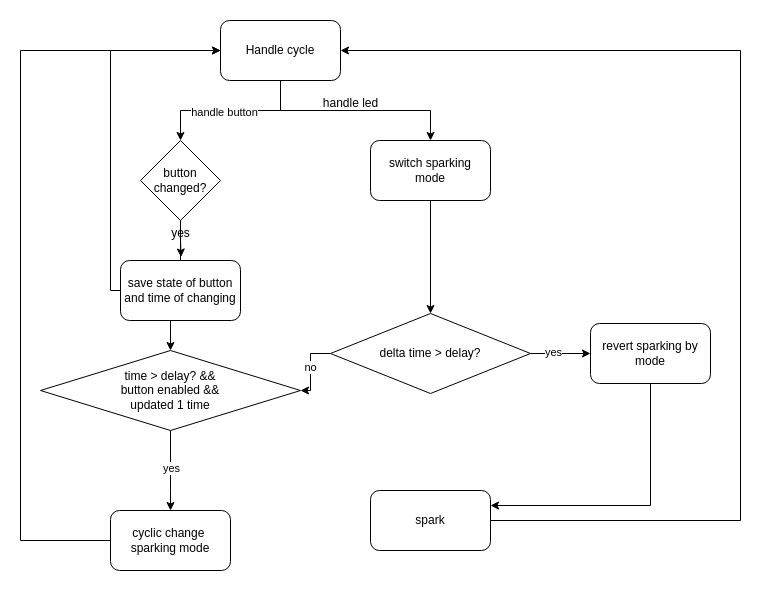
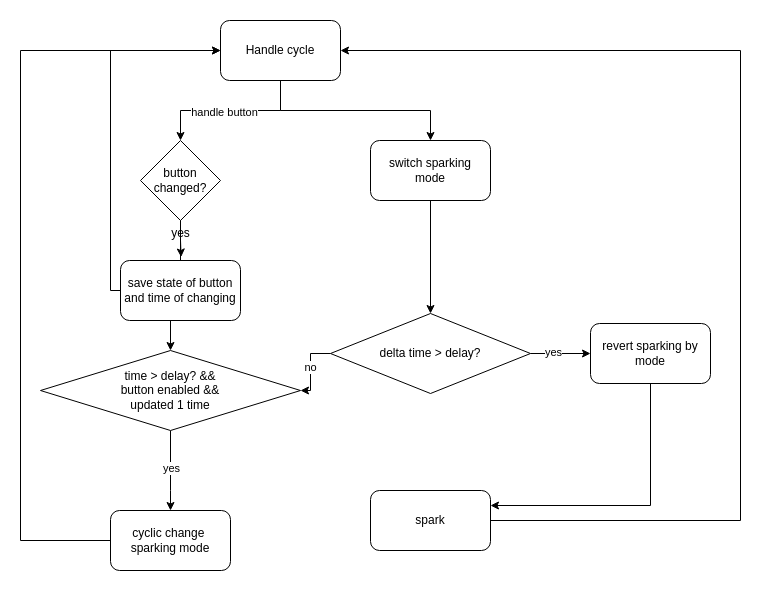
node "handle led": removed
